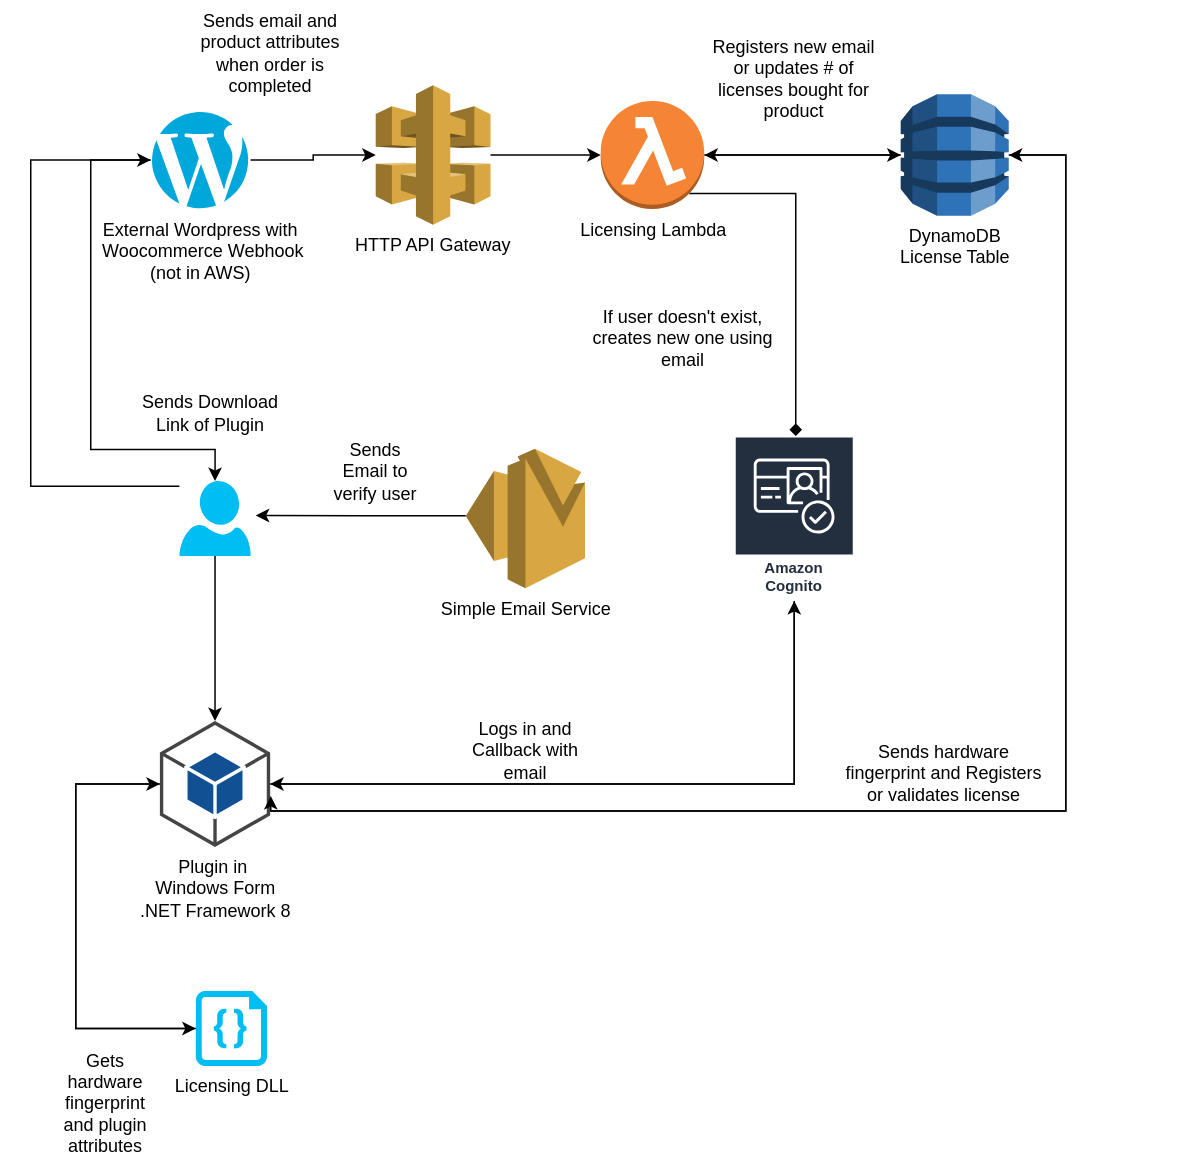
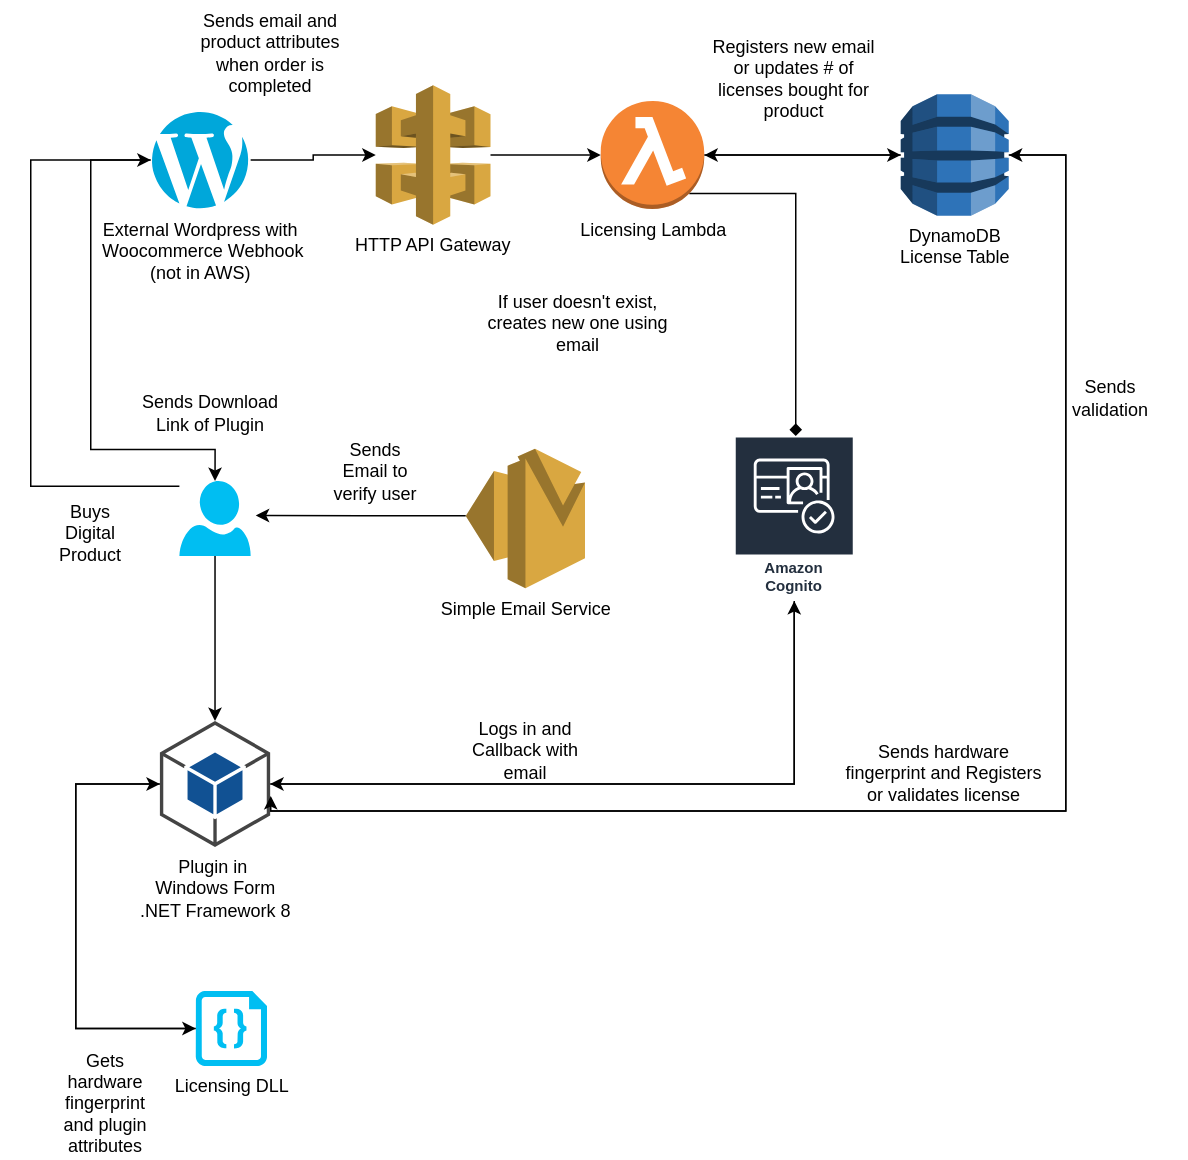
node "If user doesn't exist, creates new one using email": moved (683, 338) -> (578, 323)
node "Sends validation": added
node "Buys Digital Product": added
